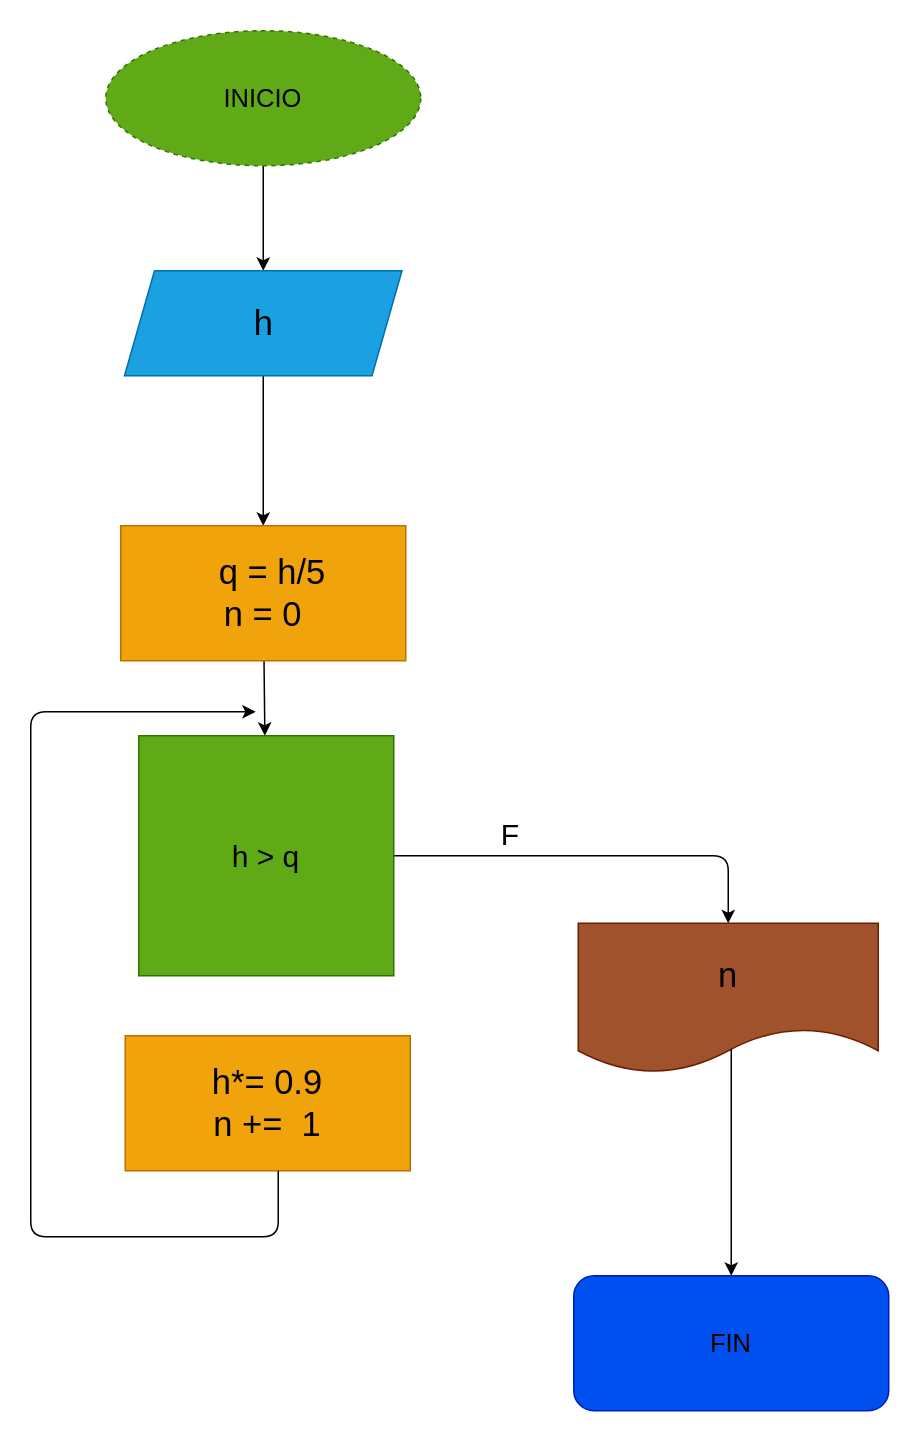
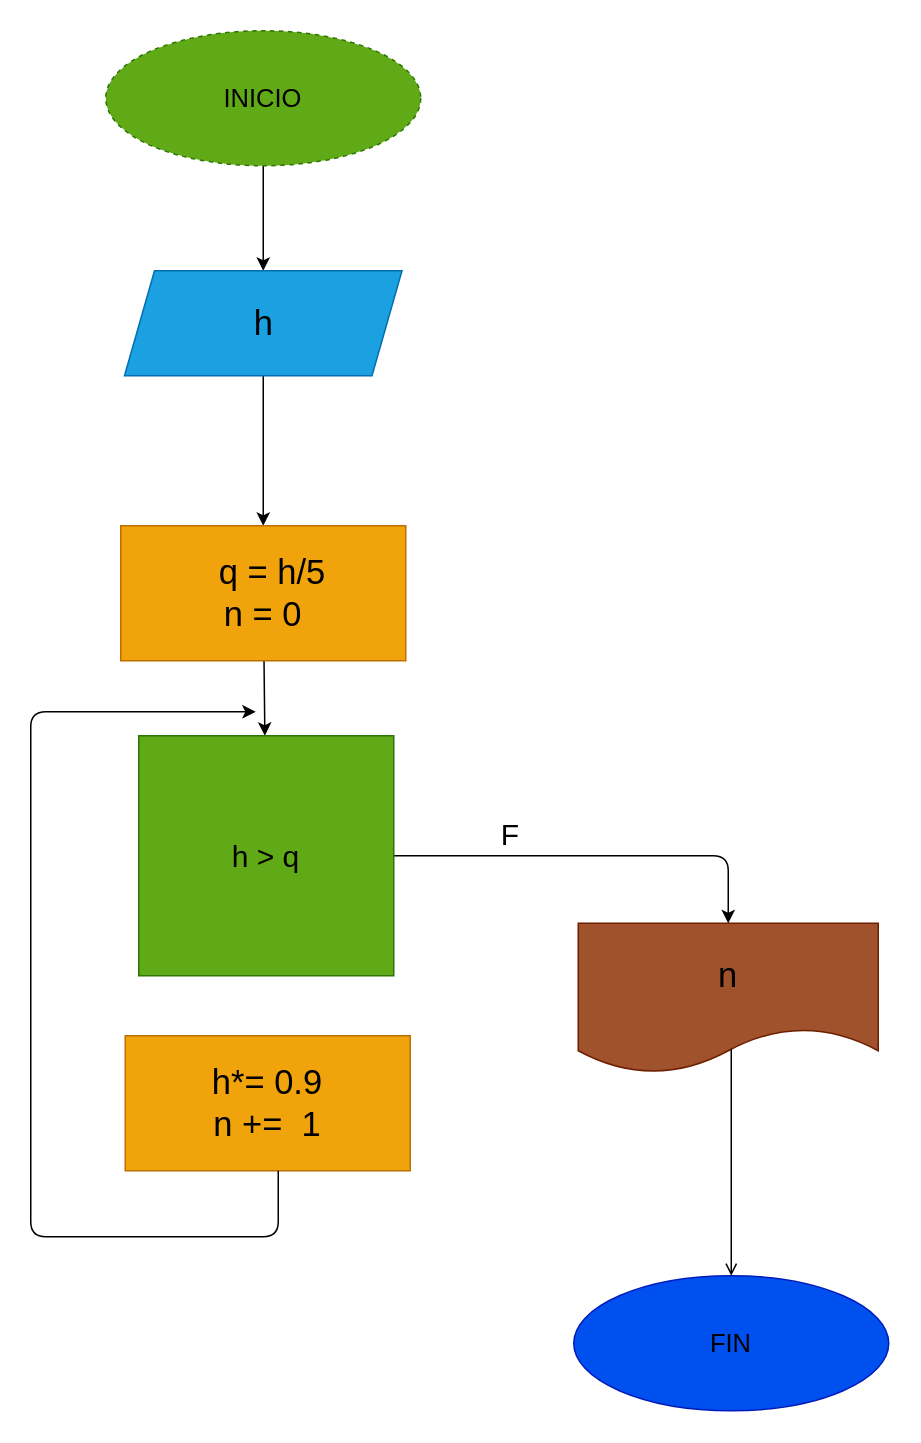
edge "n" -> "FIN": arrowhead classic -> open
node "FIN": shape rounded rectangle -> ellipse
